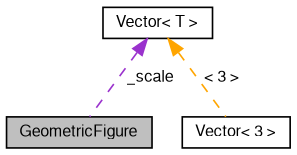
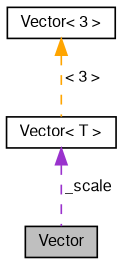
edge "Vector< 3 >" -> "Vector< T >": reversed
node "GeometricFigure": label "GeometricFigure" -> "Vector"
